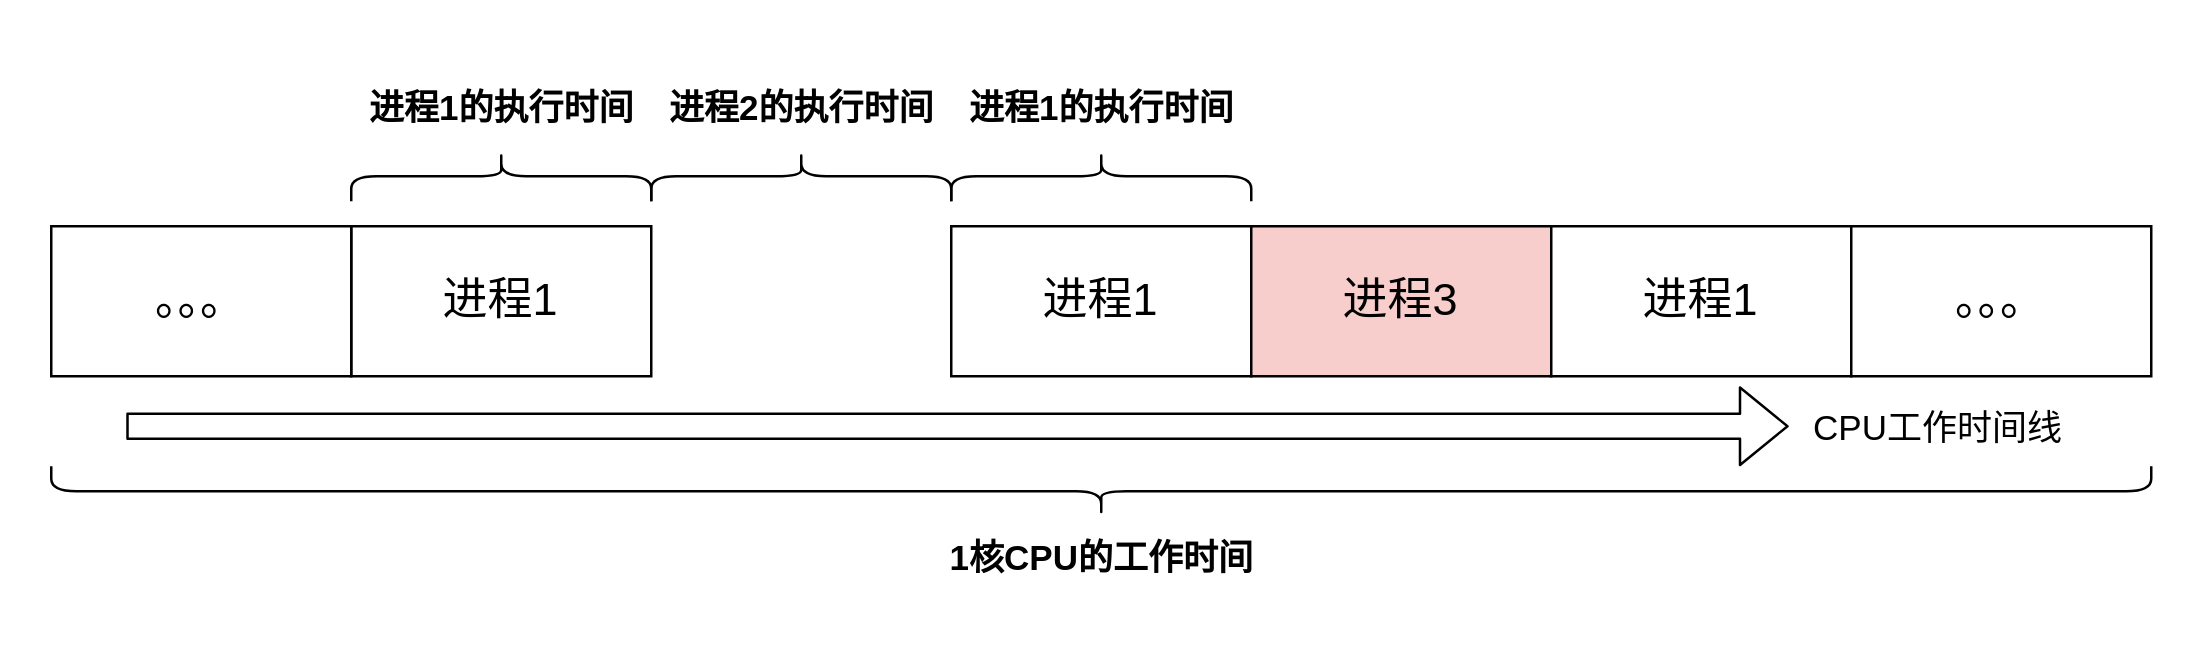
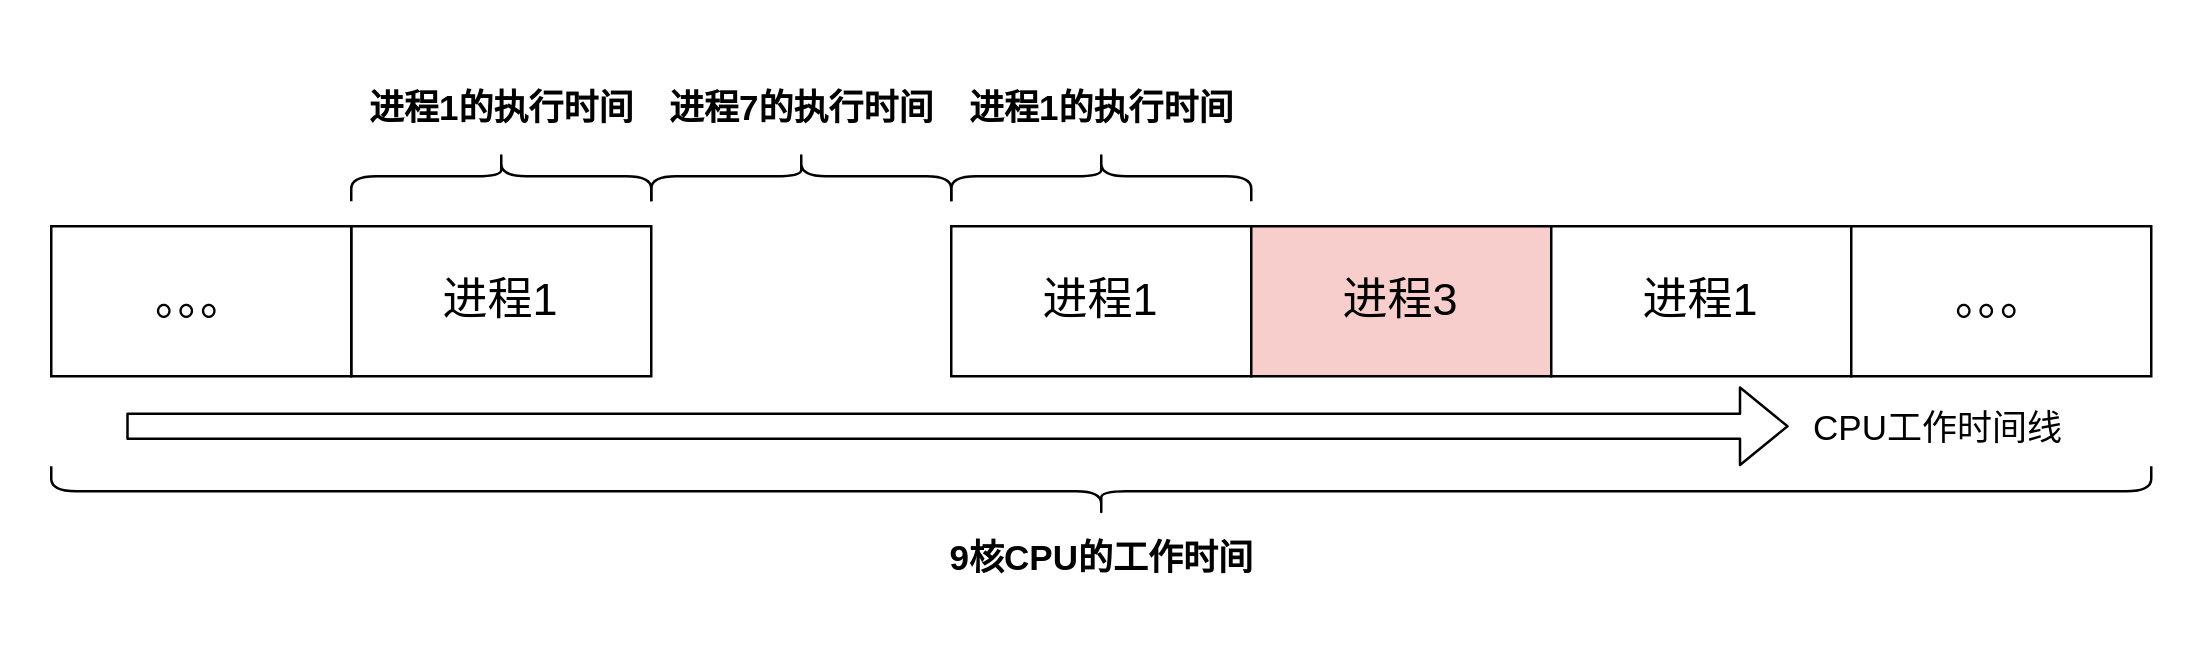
node "进程2的执行时间": label "进程2的执行时间" -> "进程7的执行时间"
node "1核CPU的工作时间": label "1核CPU的工作时间" -> "9核CPU的工作时间"
